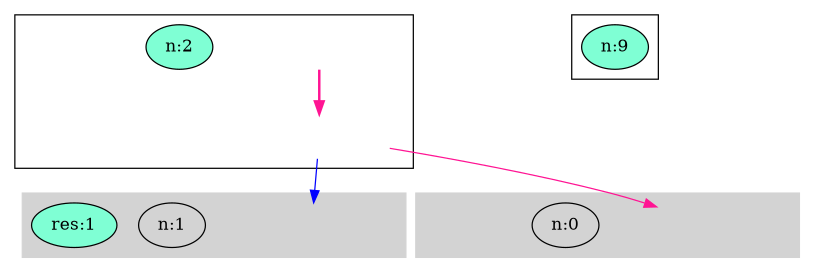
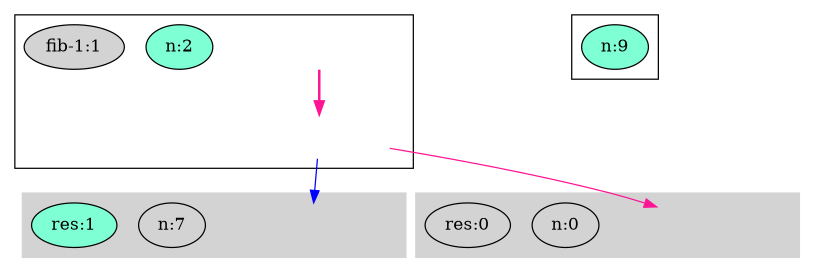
node "fib-1:1": added
node "n:1": label "n:1" -> "n:7"
node "res:0": added
